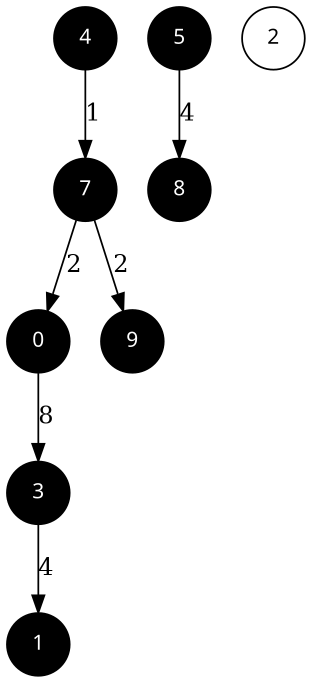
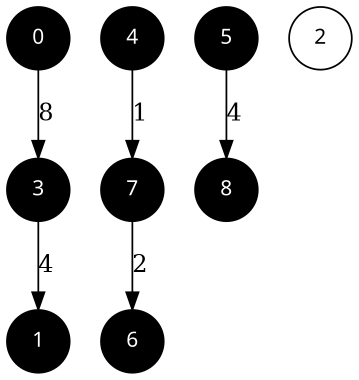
edge "7" -> "0": removed, label "2"
node "9": label "9" -> "6"
